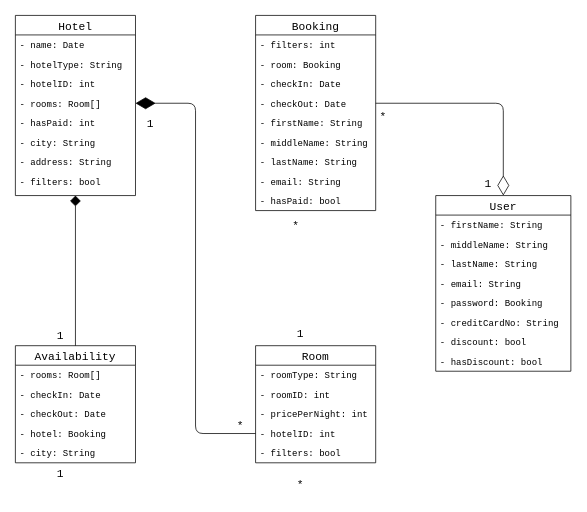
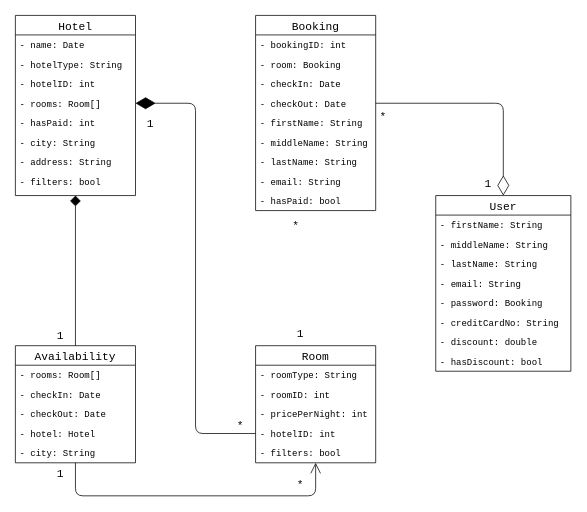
node "- filters: int": label "- filters: int" -> "- bookingID: int"
node "- discount: bool": label "- discount: bool" -> "- discount: double"
node "- hotel: Booking": label "- hotel: Booking" -> "- hotel: Hotel"
edge "Availability" -> "Room": added
